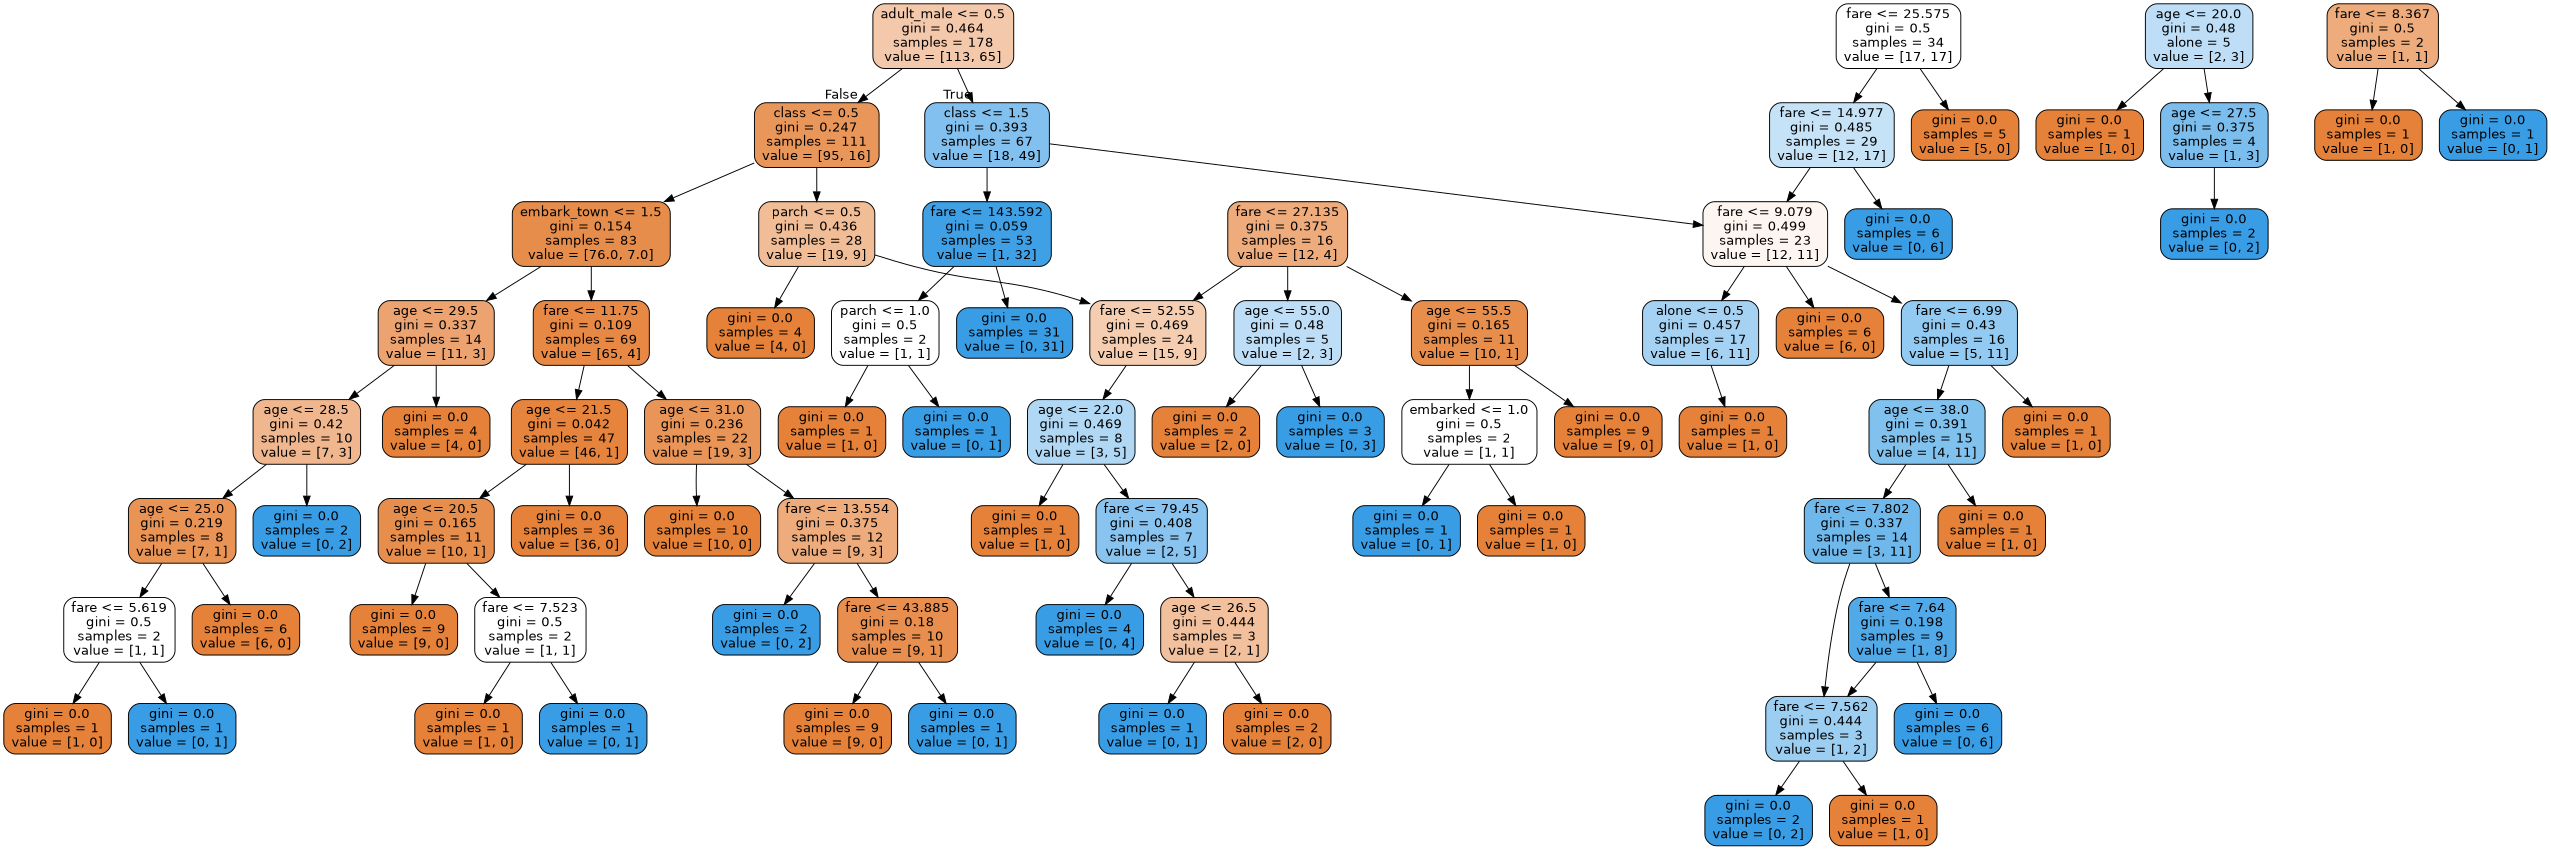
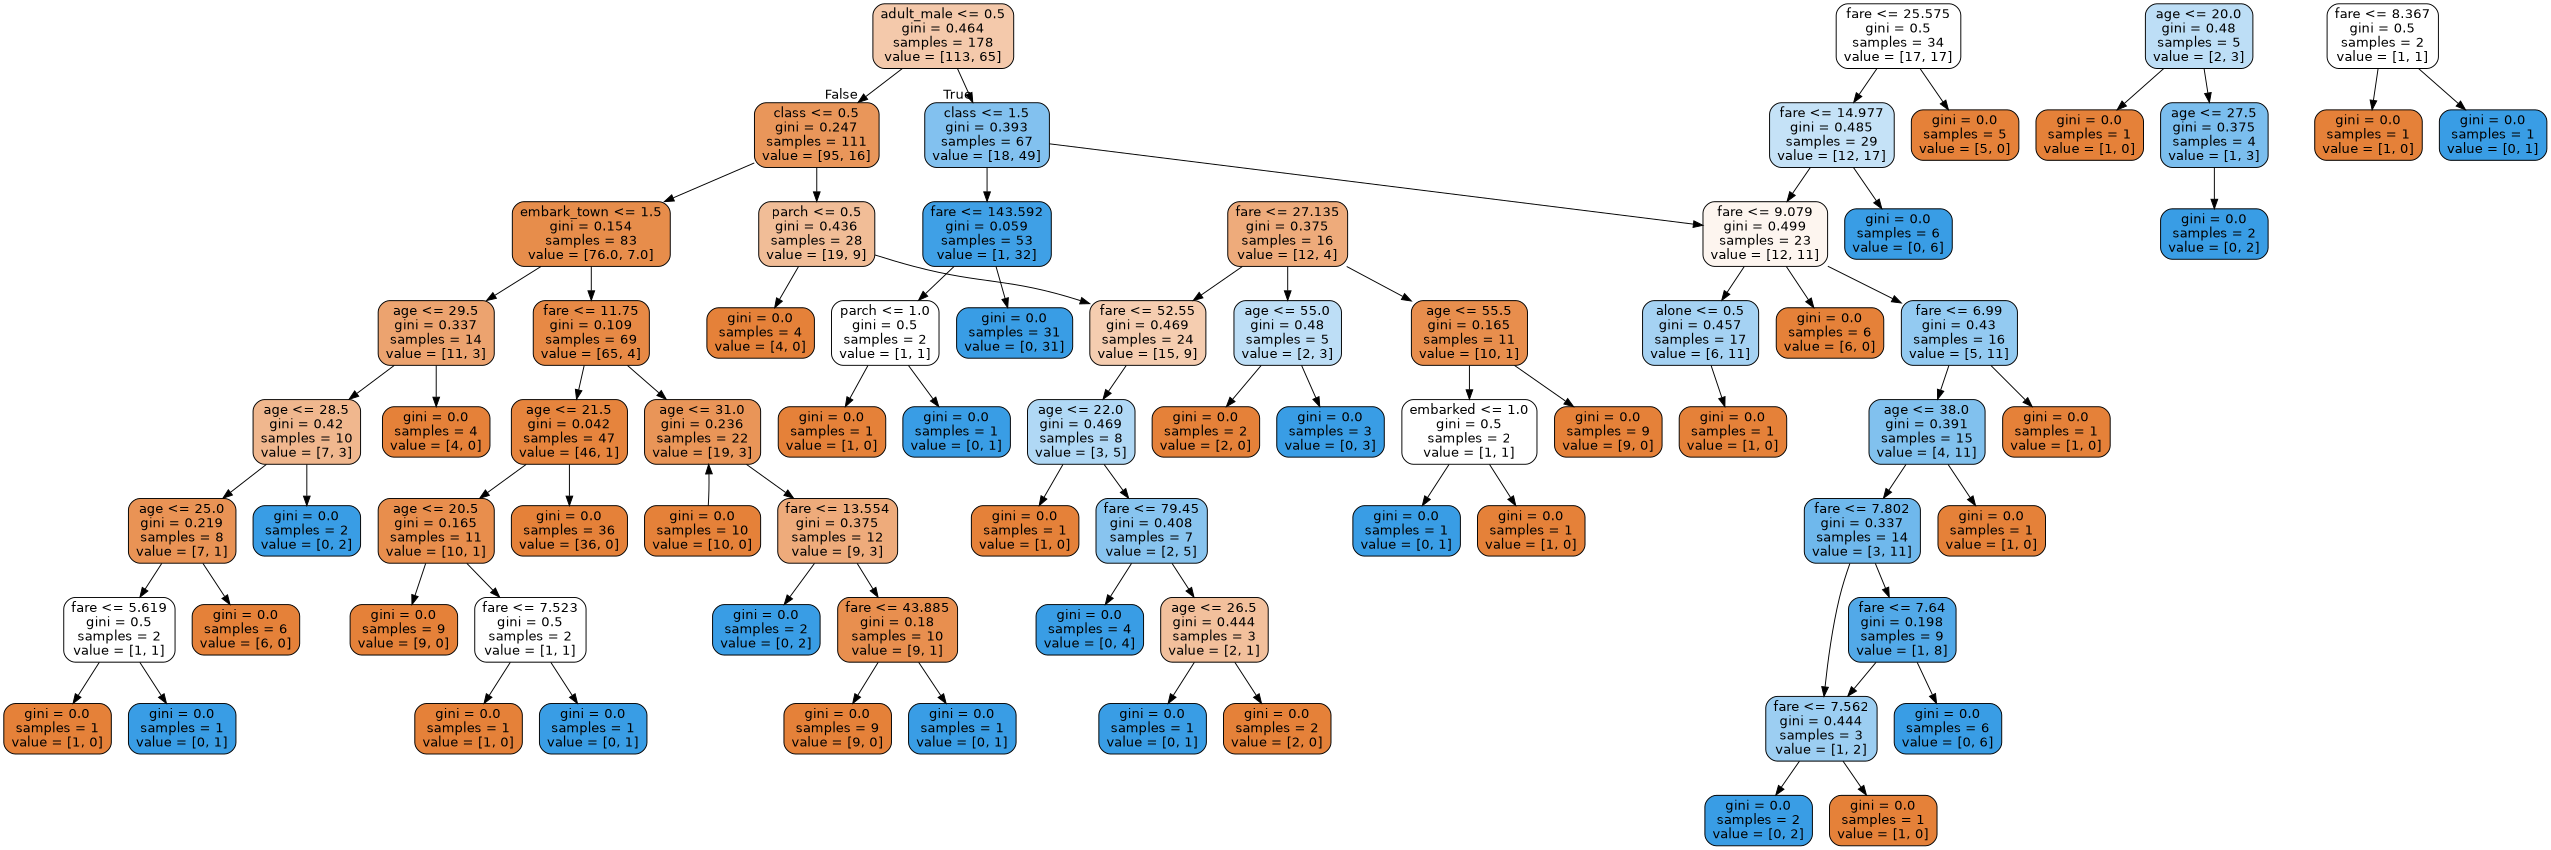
node "age <= 20.0 gini = 0.48 alone = 5 value = [2, 3]": label "age <= 20.0 gini = 0.48 alone = 5 value = [2, 3]" -> "age <= 20.0 gini = 0.48 samples = 5 value = [2, 3]"
node "fare <= 8.367 gini = 0.5 samples = 2 value = [1, 1]": fillcolor #eeab7b -> #ffffff
edge "age <= 31.0 gini = 0.236 samples = 22 value = [19, 3]" -> "gini = 0.0 samples = 10 value = [10, 0]": reversed
